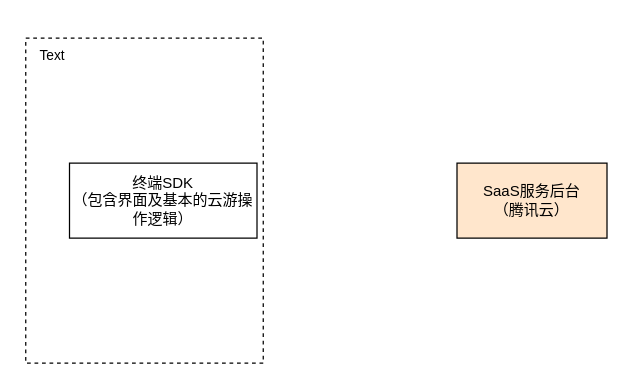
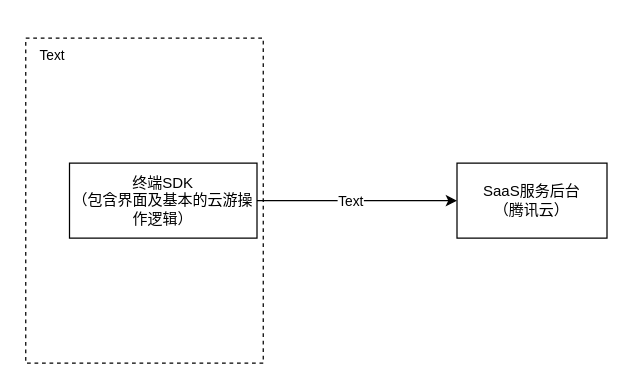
edge "终端SDK （包含界面及基本的云游操作逻辑）" -> "SaaS服务后台 （腾讯云）": added, label "Text"
node "SaaS服务后台 （腾讯云）": fillcolor #ffe6cc -> #ffffff
